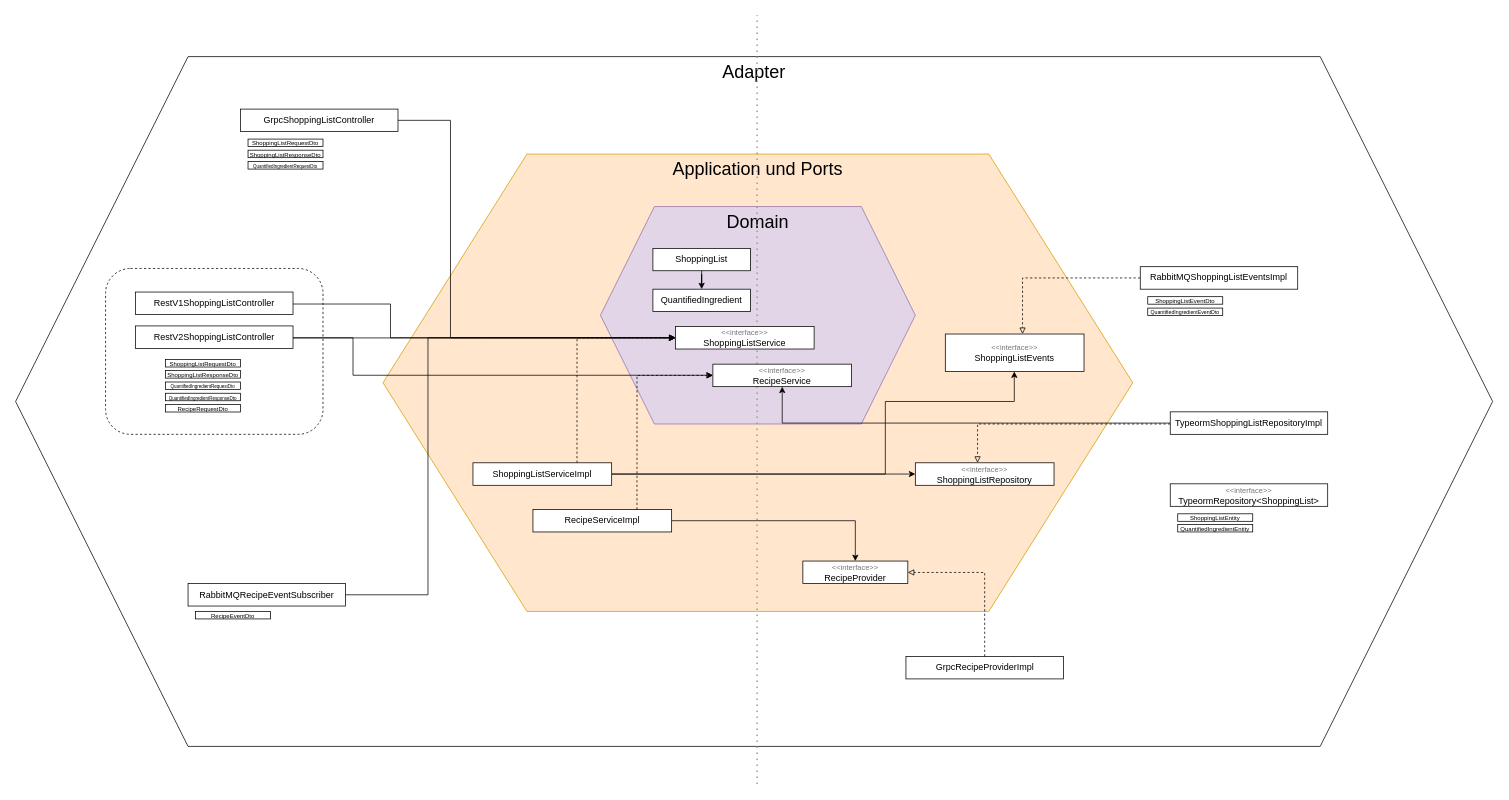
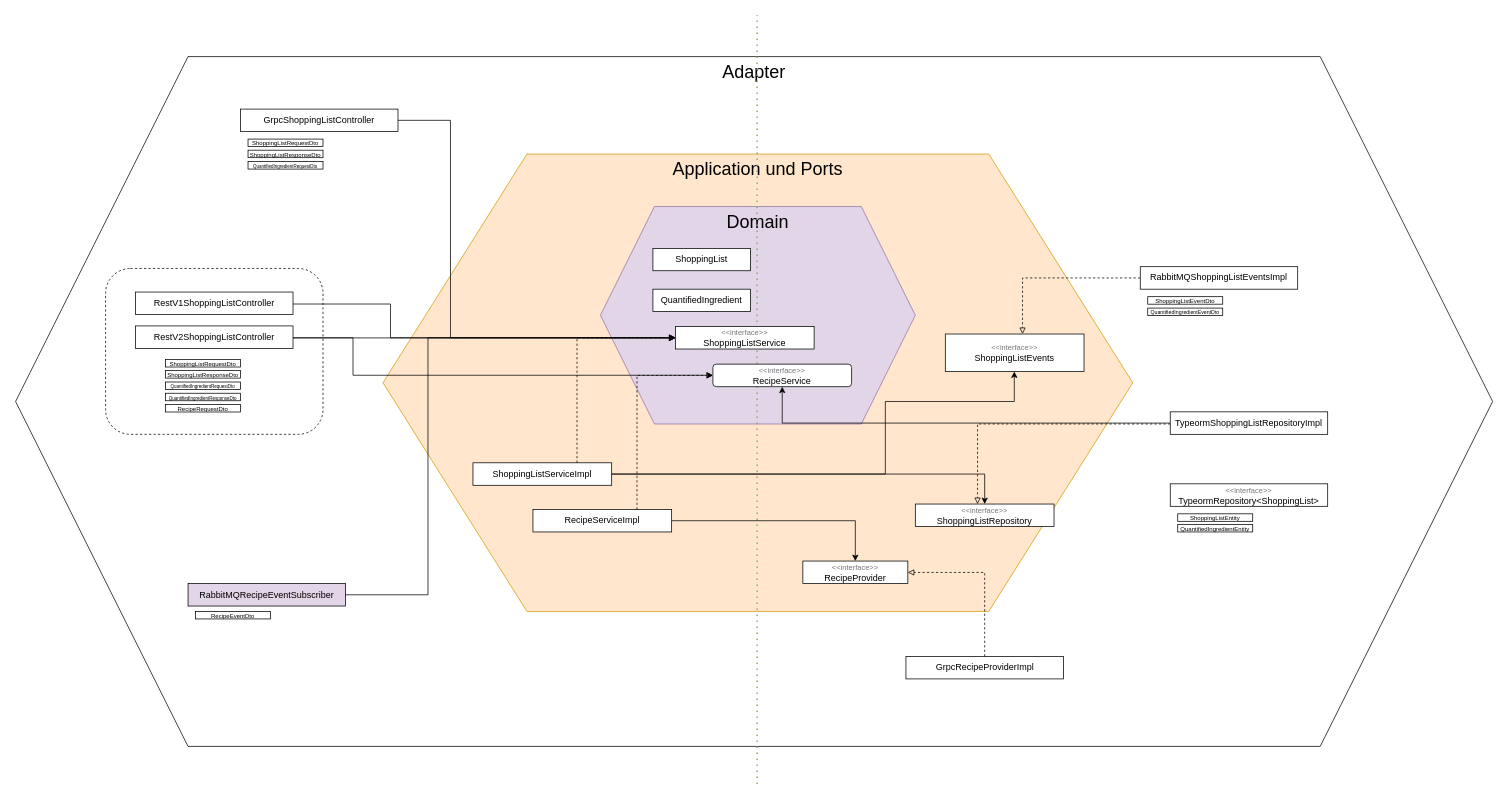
edge "ShoppingList" -> "QuantifiedIngredient": removed
node "<<interface>> RecipeService": shape rectangle -> rounded rectangle
node "<<interface>> ShoppingListRepository": moved (985, 474) -> (985, 515)
node "RabbitMQRecipeEventSubscriber": fillcolor #ffffff -> #e1d5e7
